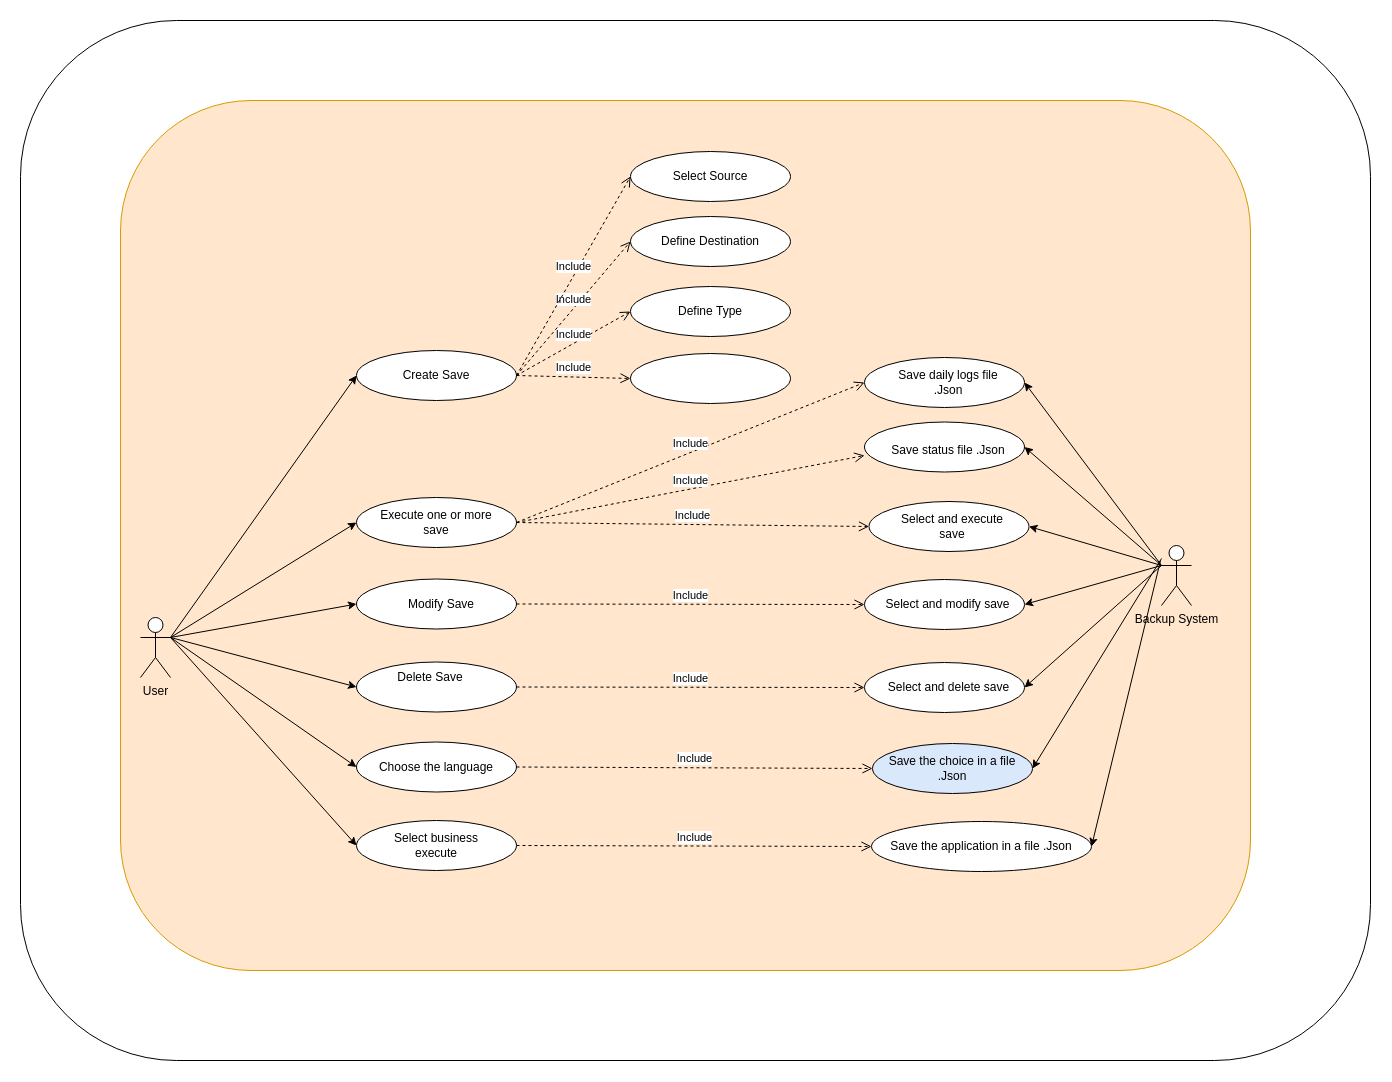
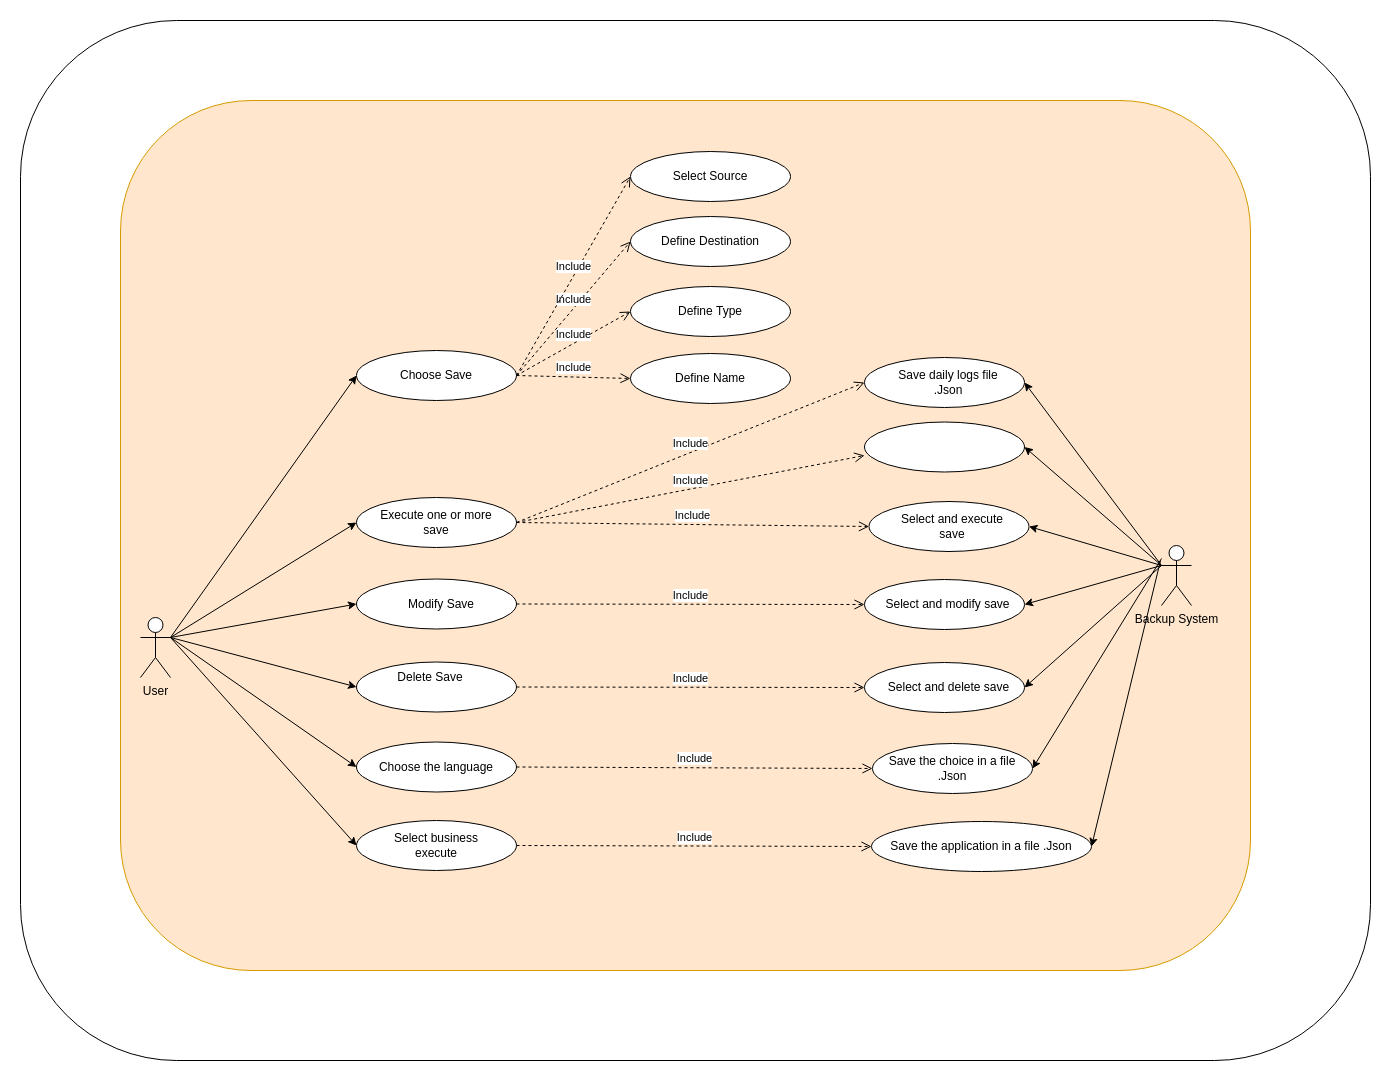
node "Create Save": label "Create Save" -> "Choose Save"
node "Define Name": added
node "Save status file .Json": removed
node "Save the choice in a file .Json": fillcolor #dae8fc -> #ffffff
